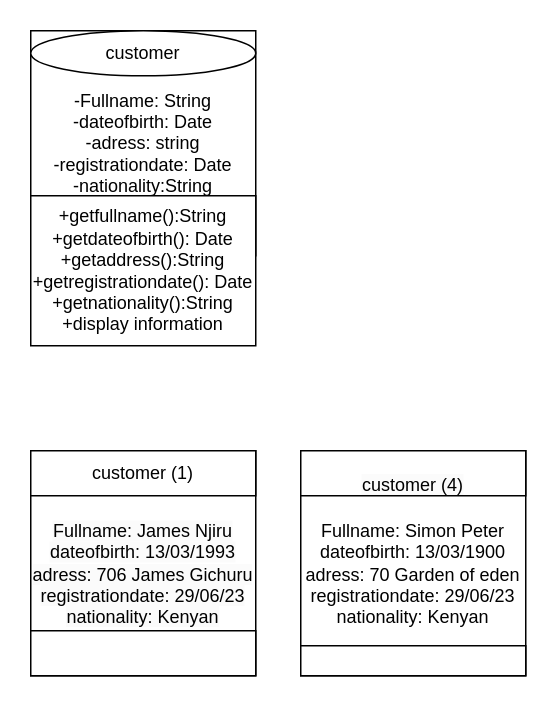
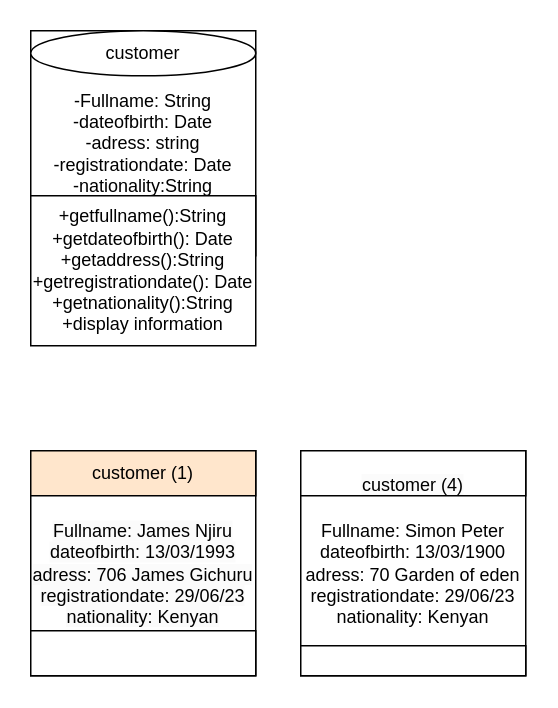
node "customer (1)": fillcolor #ffffff -> #ffe6cc
